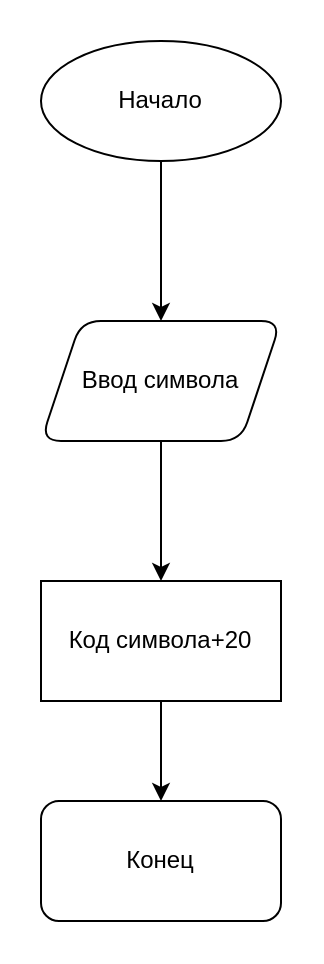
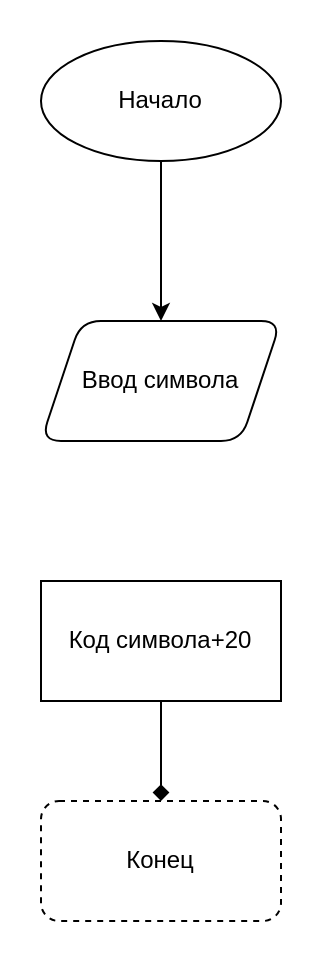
edge "Ввод символа" -> "Код символа+20": removed
edge "Код символа+20" -> "Конец": arrowhead classic -> diamond
node "Конец": style solid -> dashed
